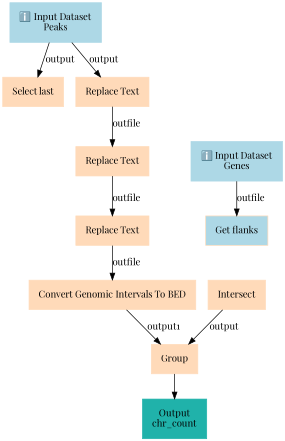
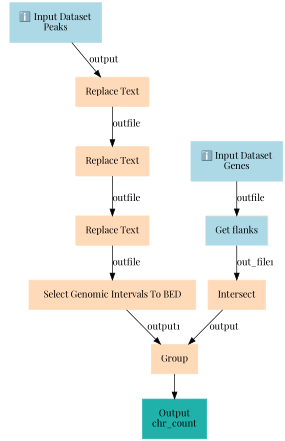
node "Select last": removed
edge "Get flanks" -> "Intersect": added, label "out_file1"
node "Convert Genomic Intervals To BED": label "Convert Genomic Intervals To BED" -> "Select Genomic Intervals To BED"
